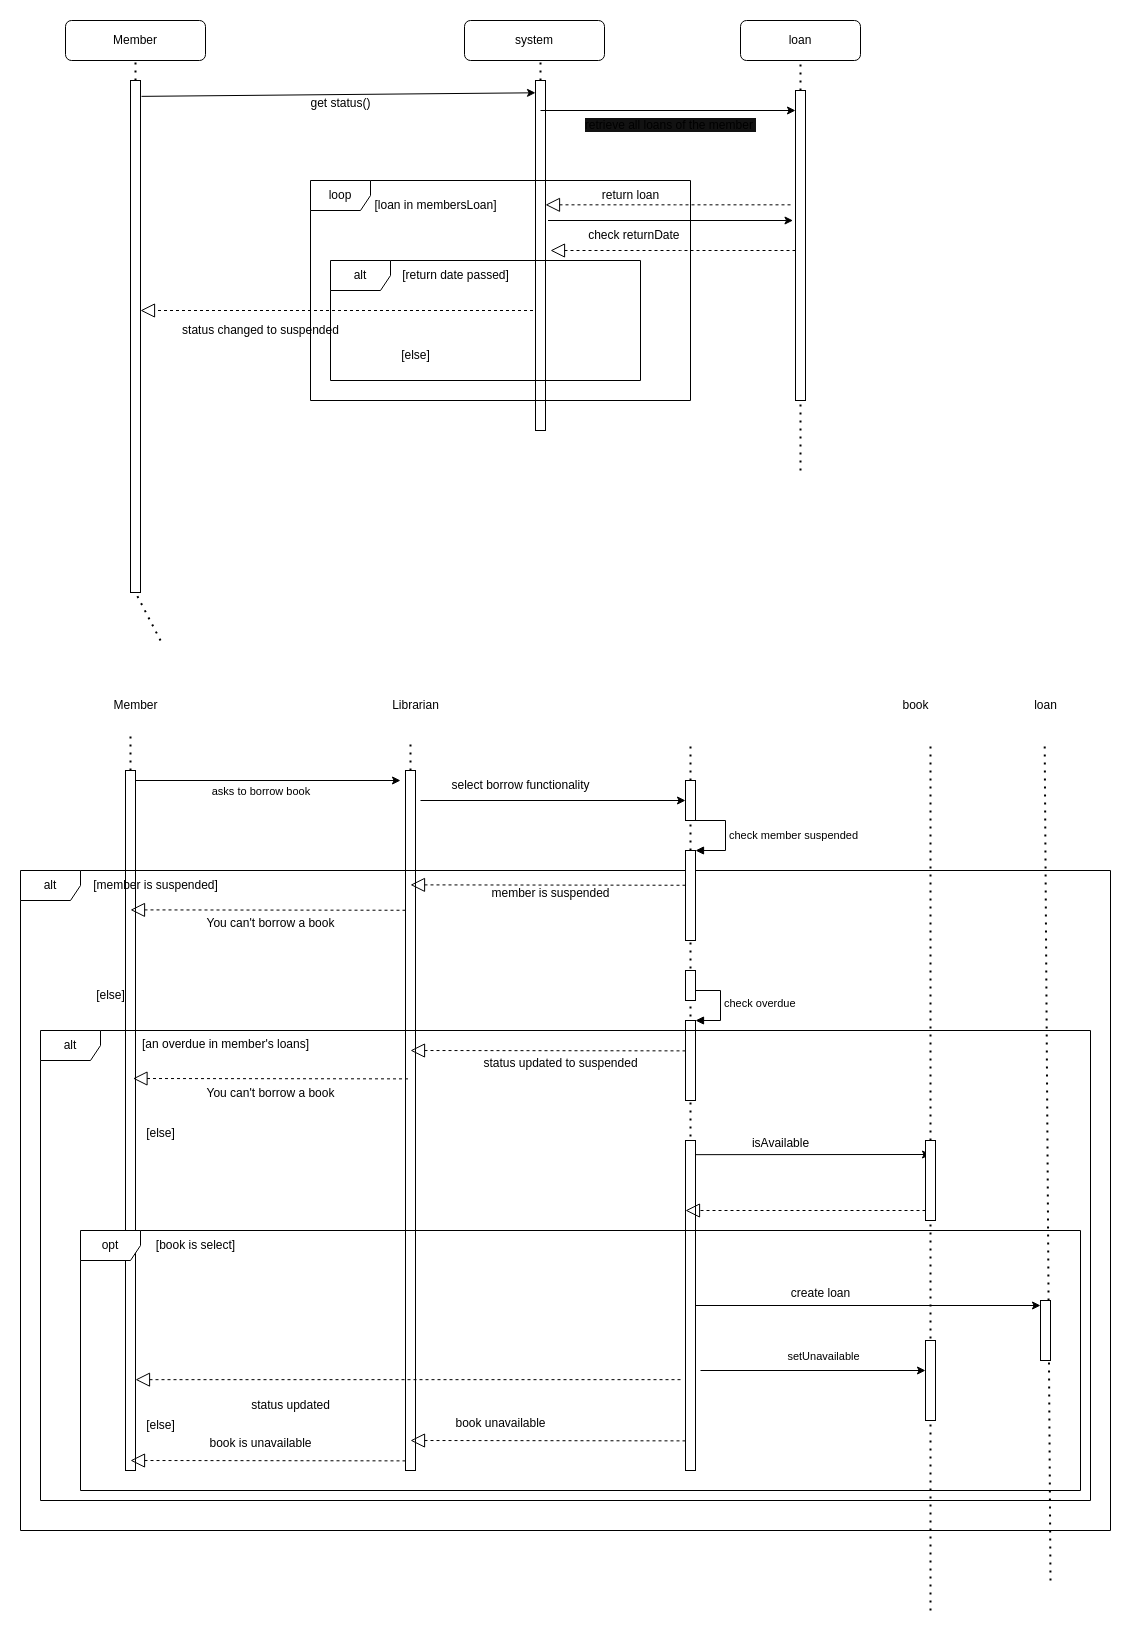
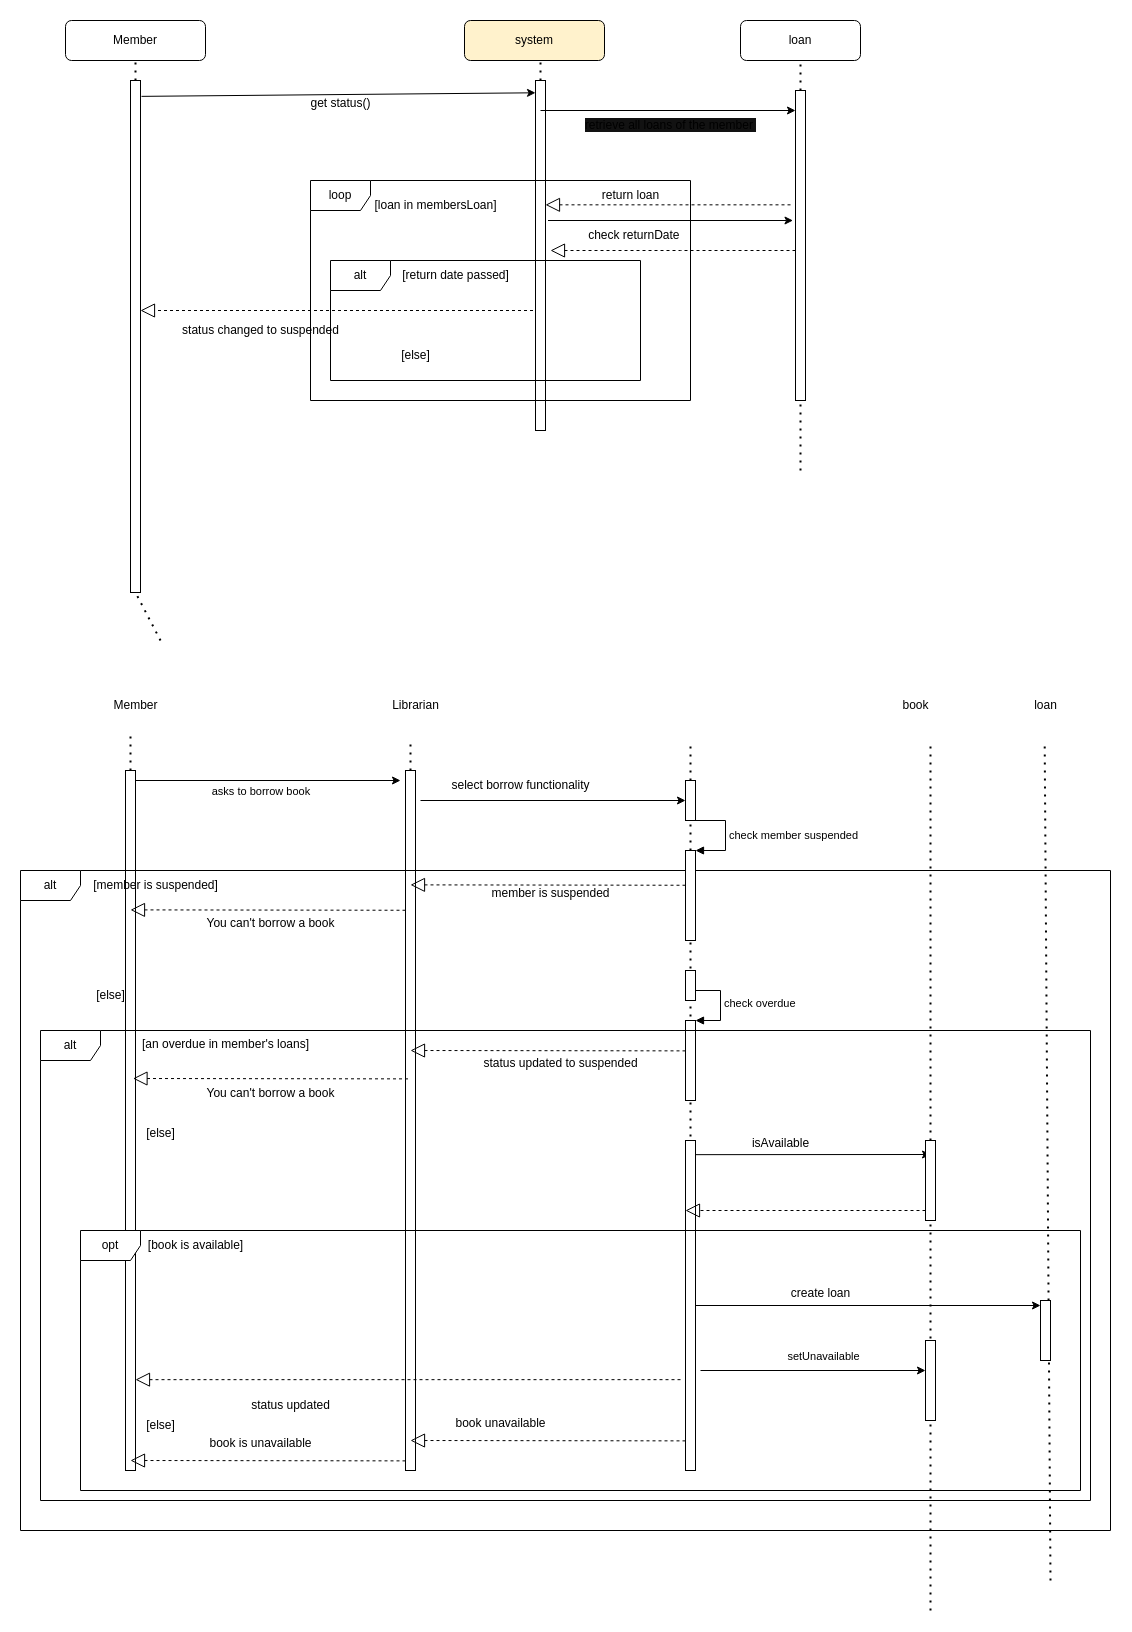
node "system": fillcolor #ffffff -> #fff2cc
node "[book is select]": label "[book is select]" -> "[book is available]"
